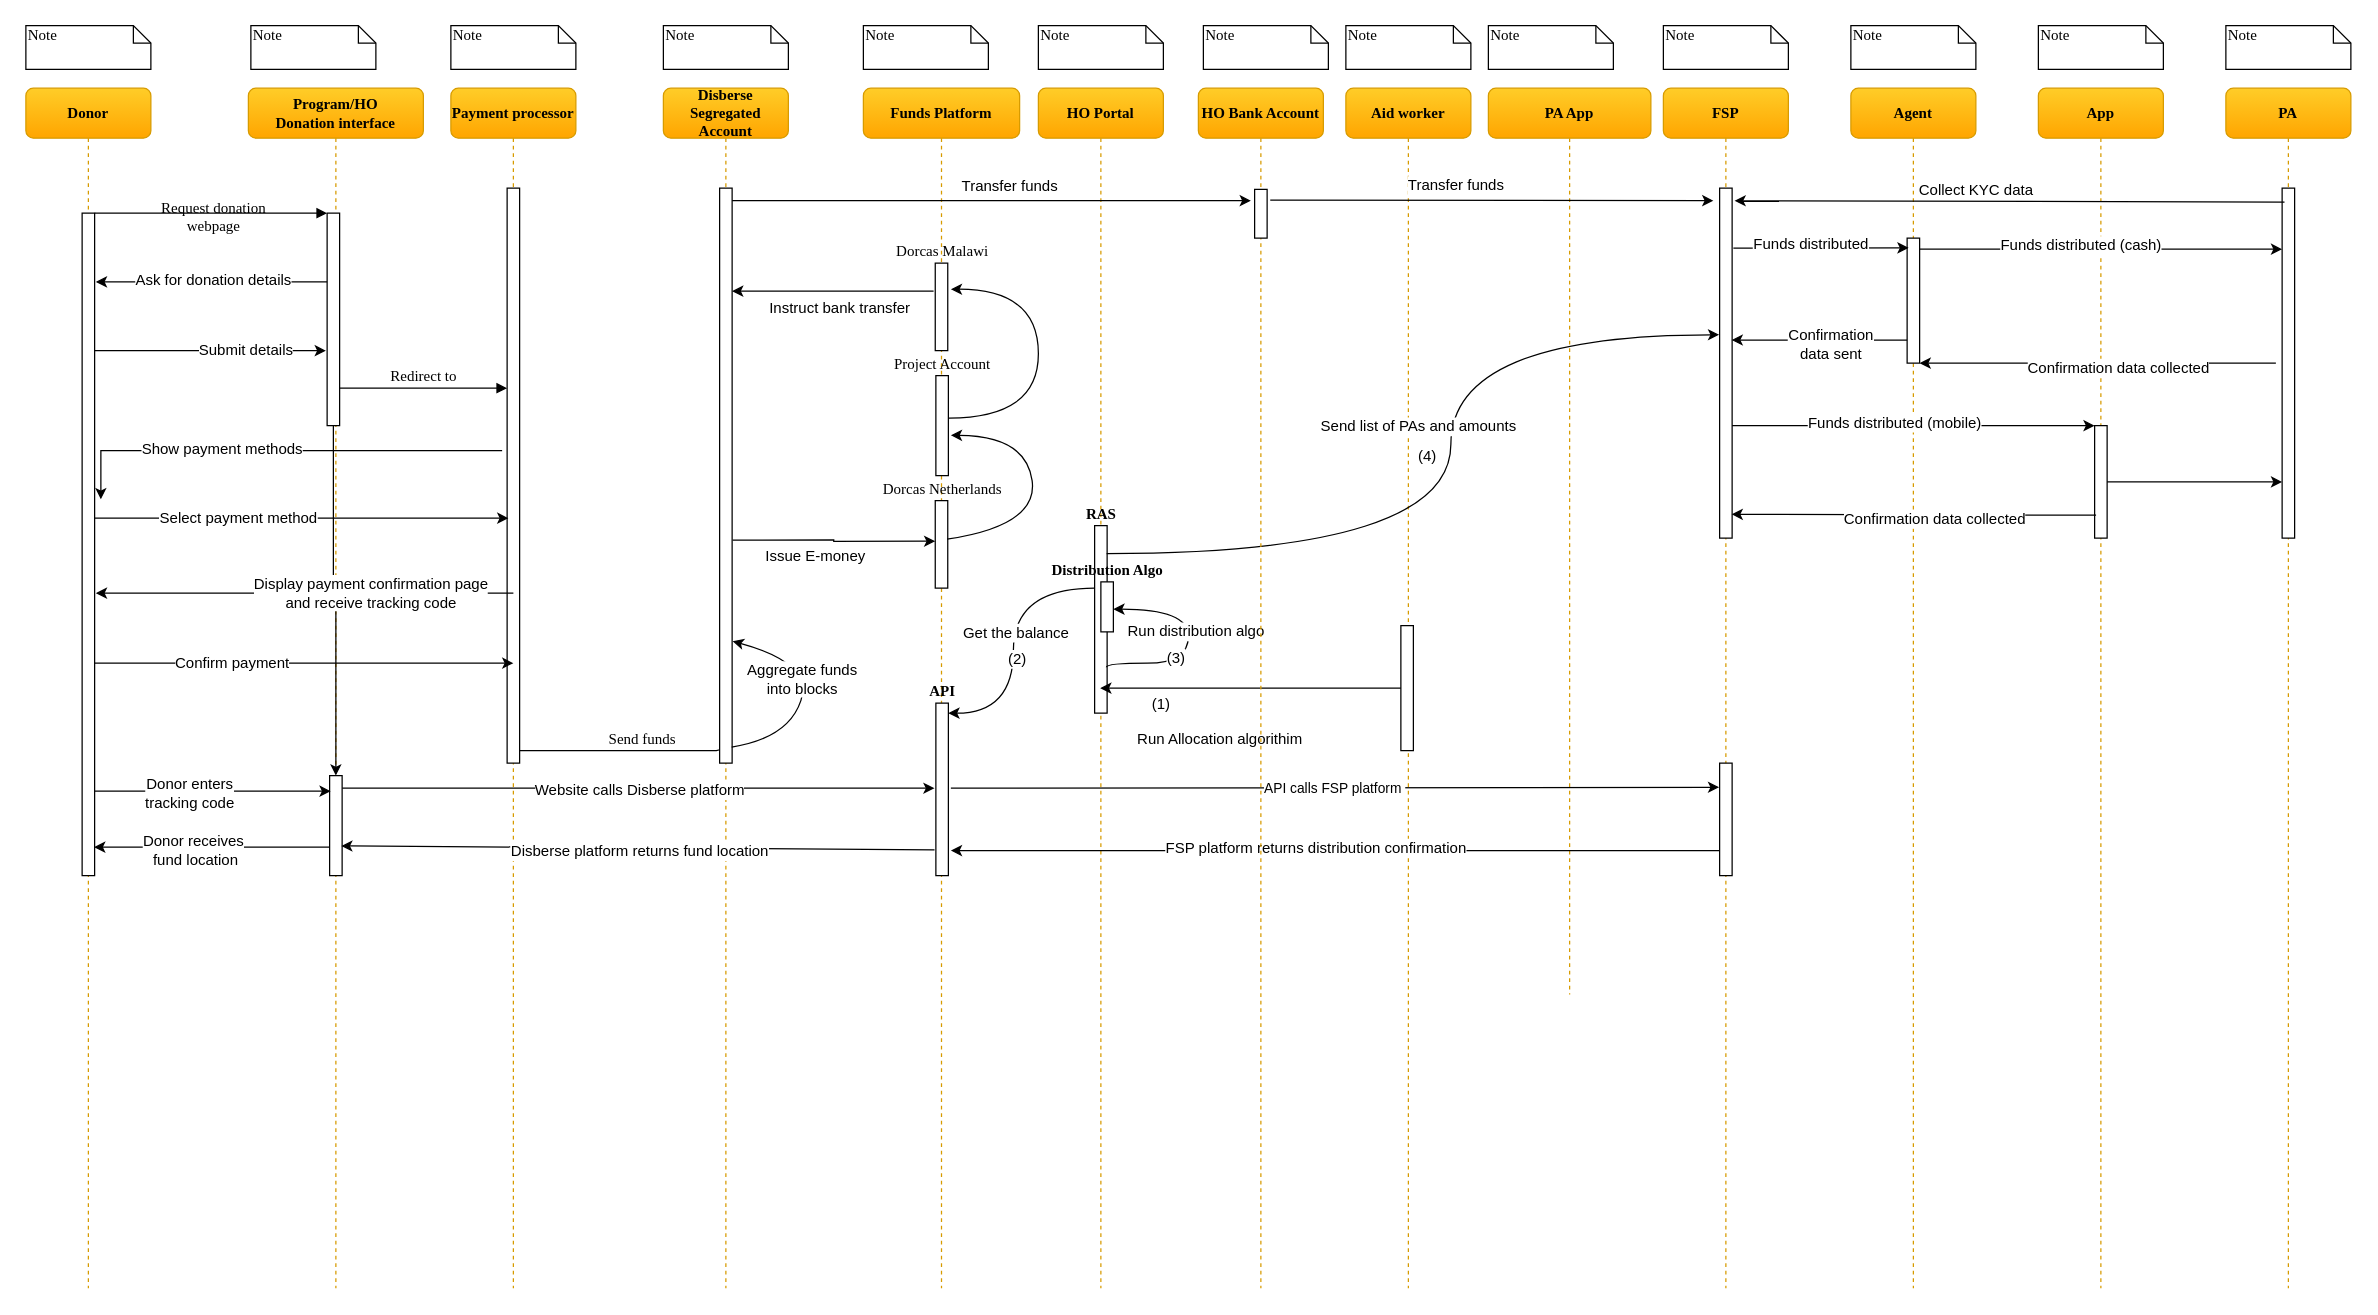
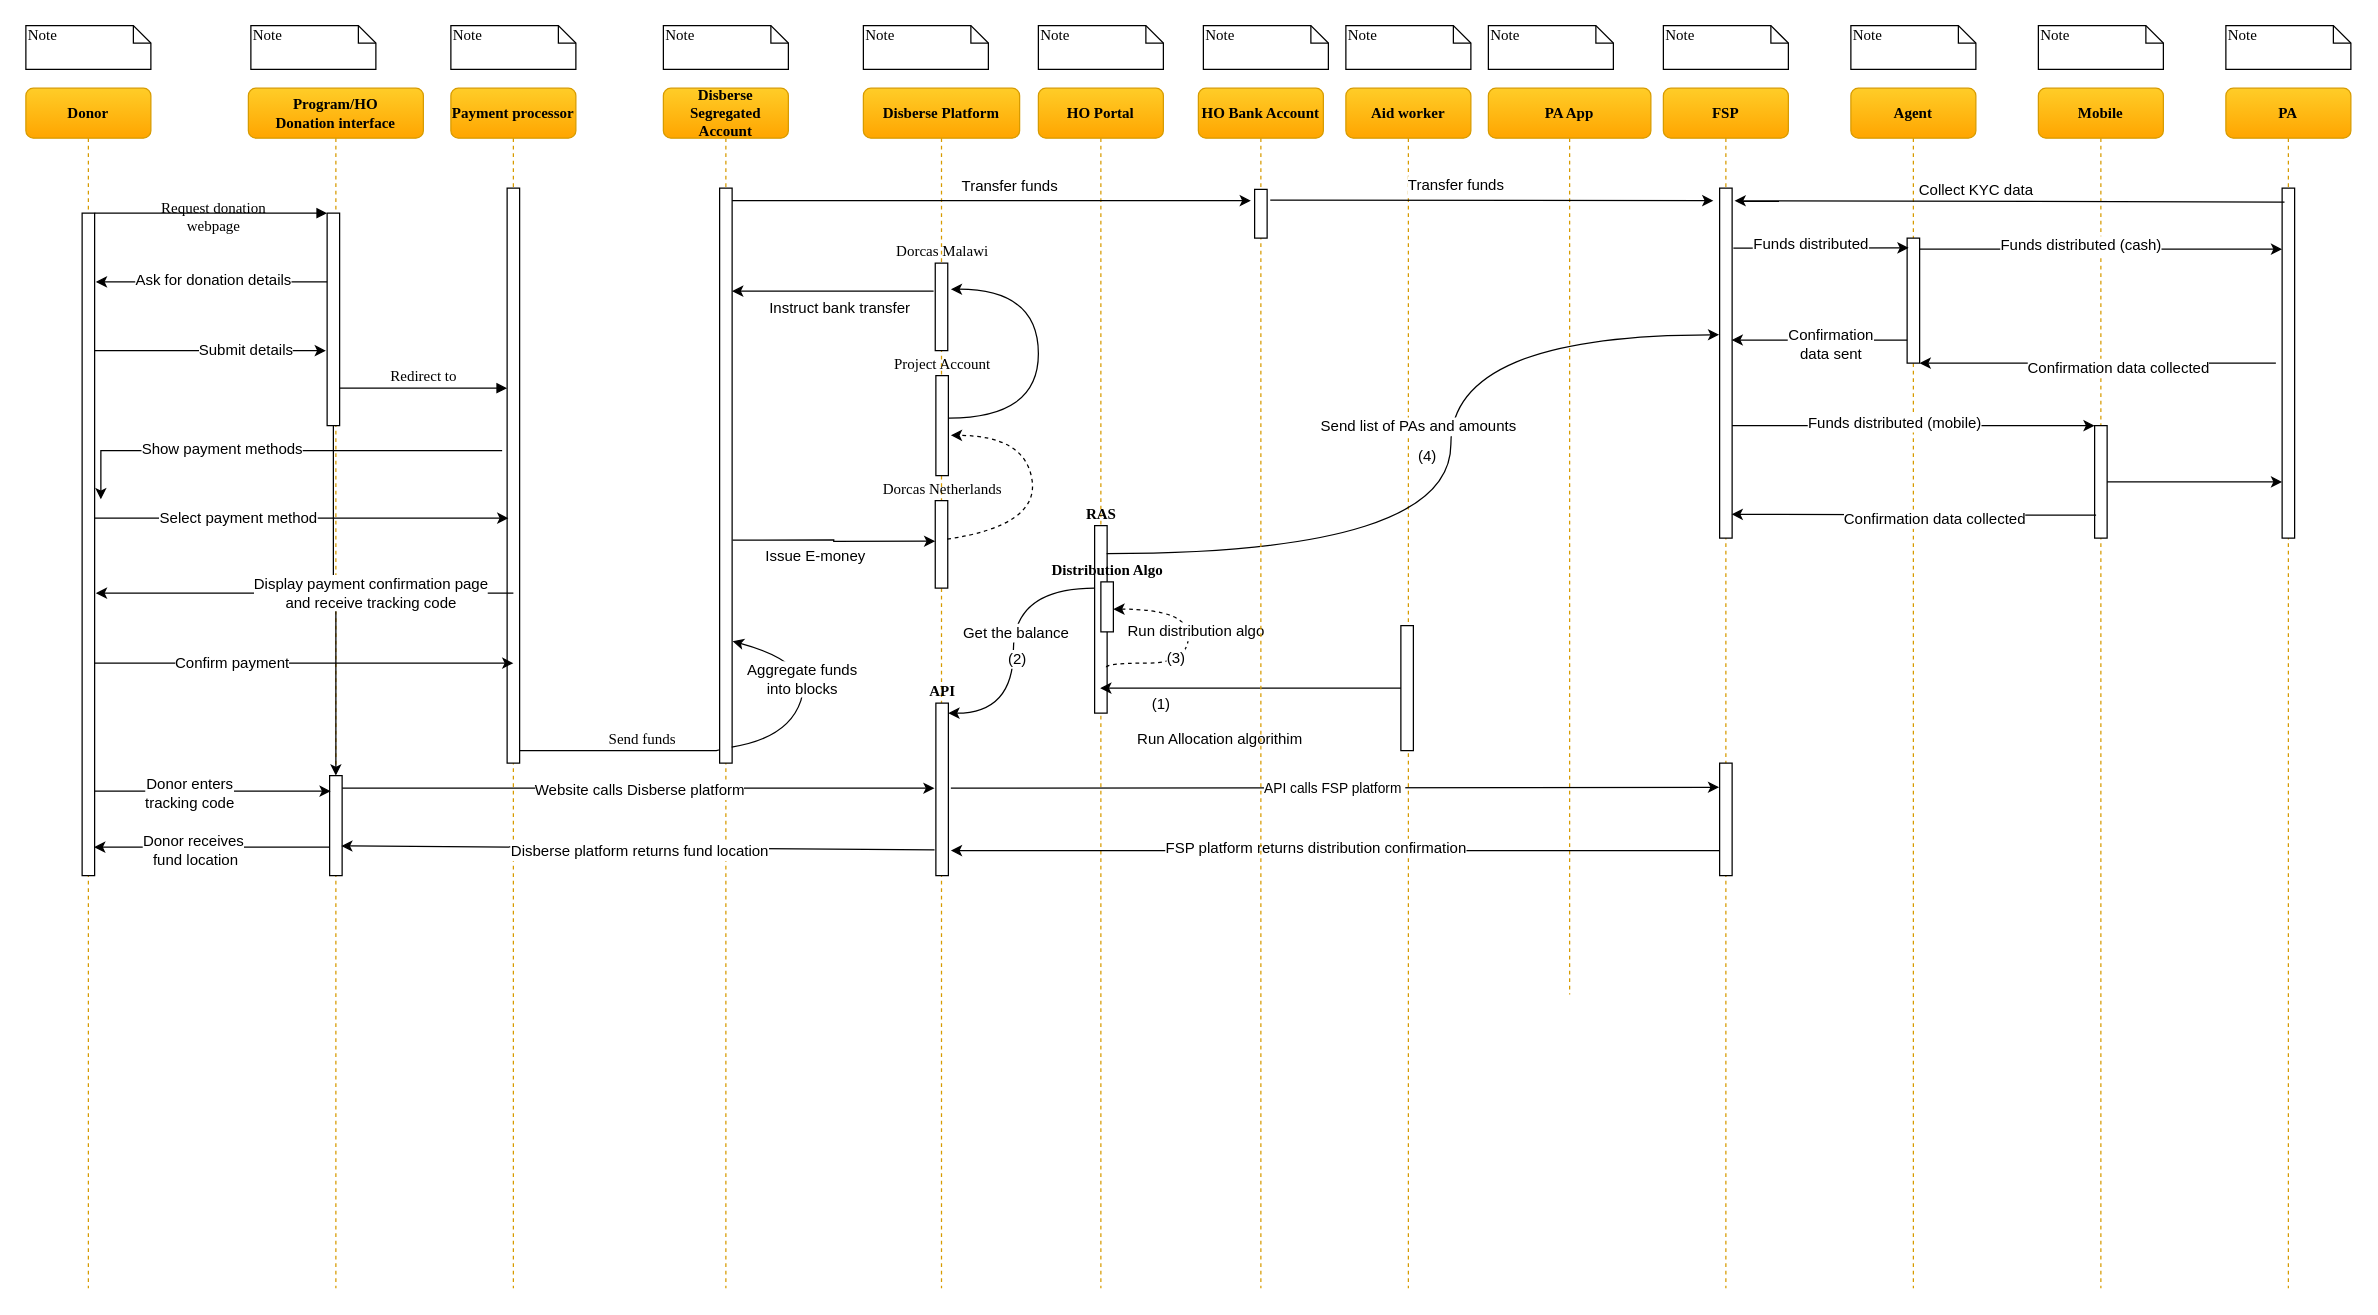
node "Funds Platform": label "Funds Platform" -> "Disberse Platform"
node "App": label "App" -> "Mobile"
edge "Dorcas Netherlands" -> "Project Account": style solid -> dashed
edge "RAS" -> "Distribution Algo": style solid -> dashed
